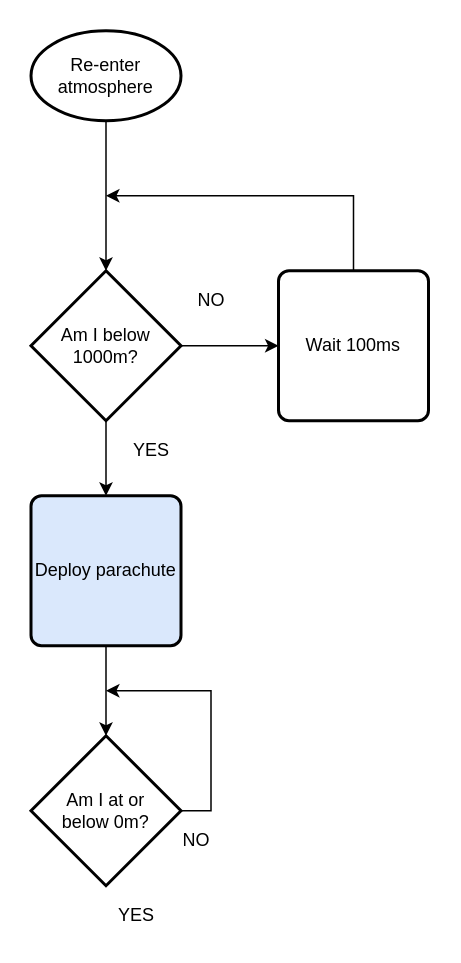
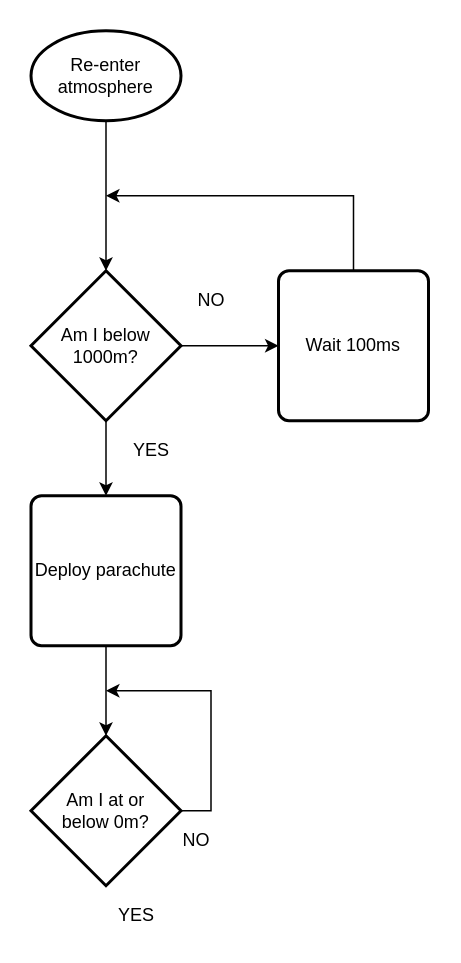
node "Deploy parachute": fillcolor #dae8fc -> #ffffff
